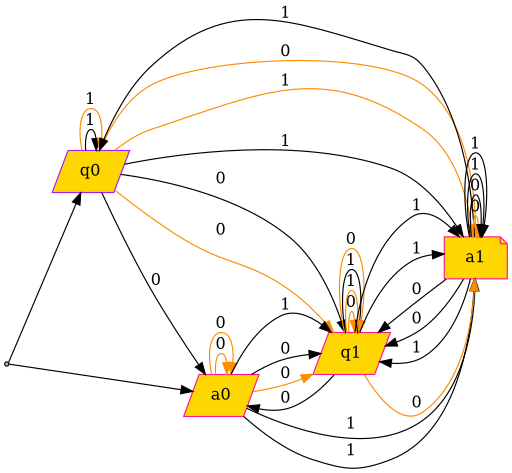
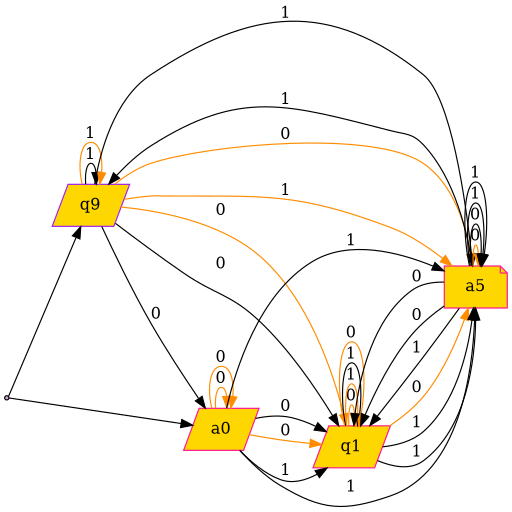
node "q0": label "q0" -> "q9"
node "a1": label "a1" -> "a5"
edge "q1" -> "a0": removed, label "0"
